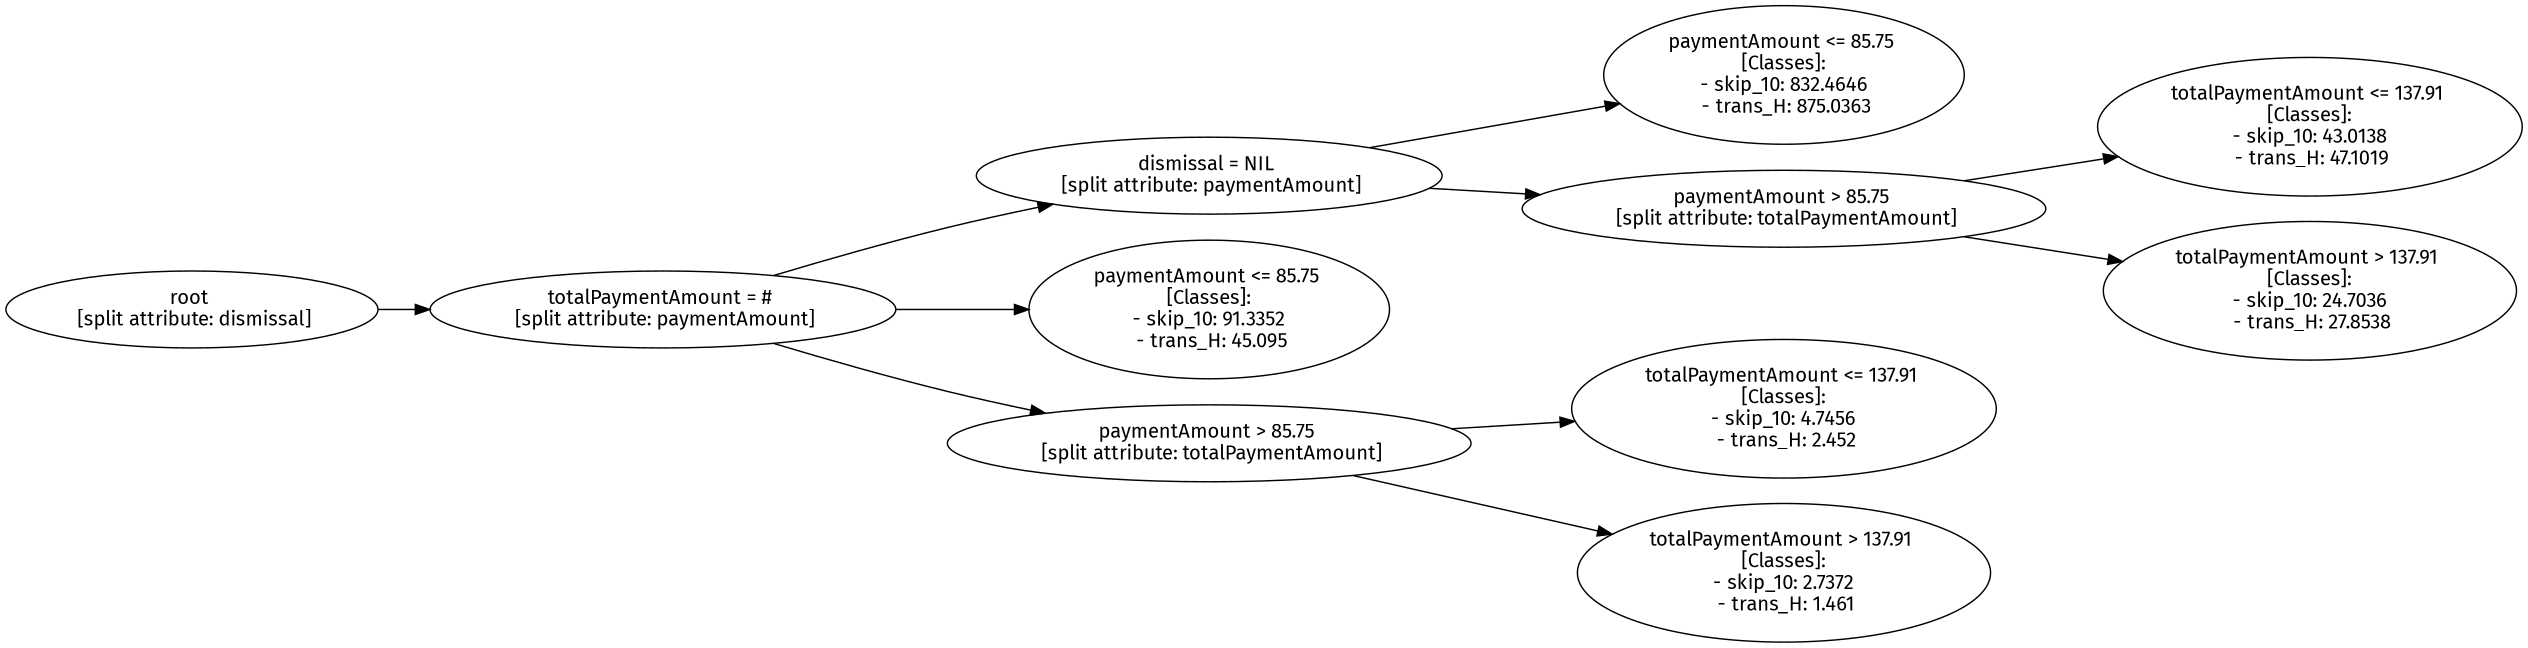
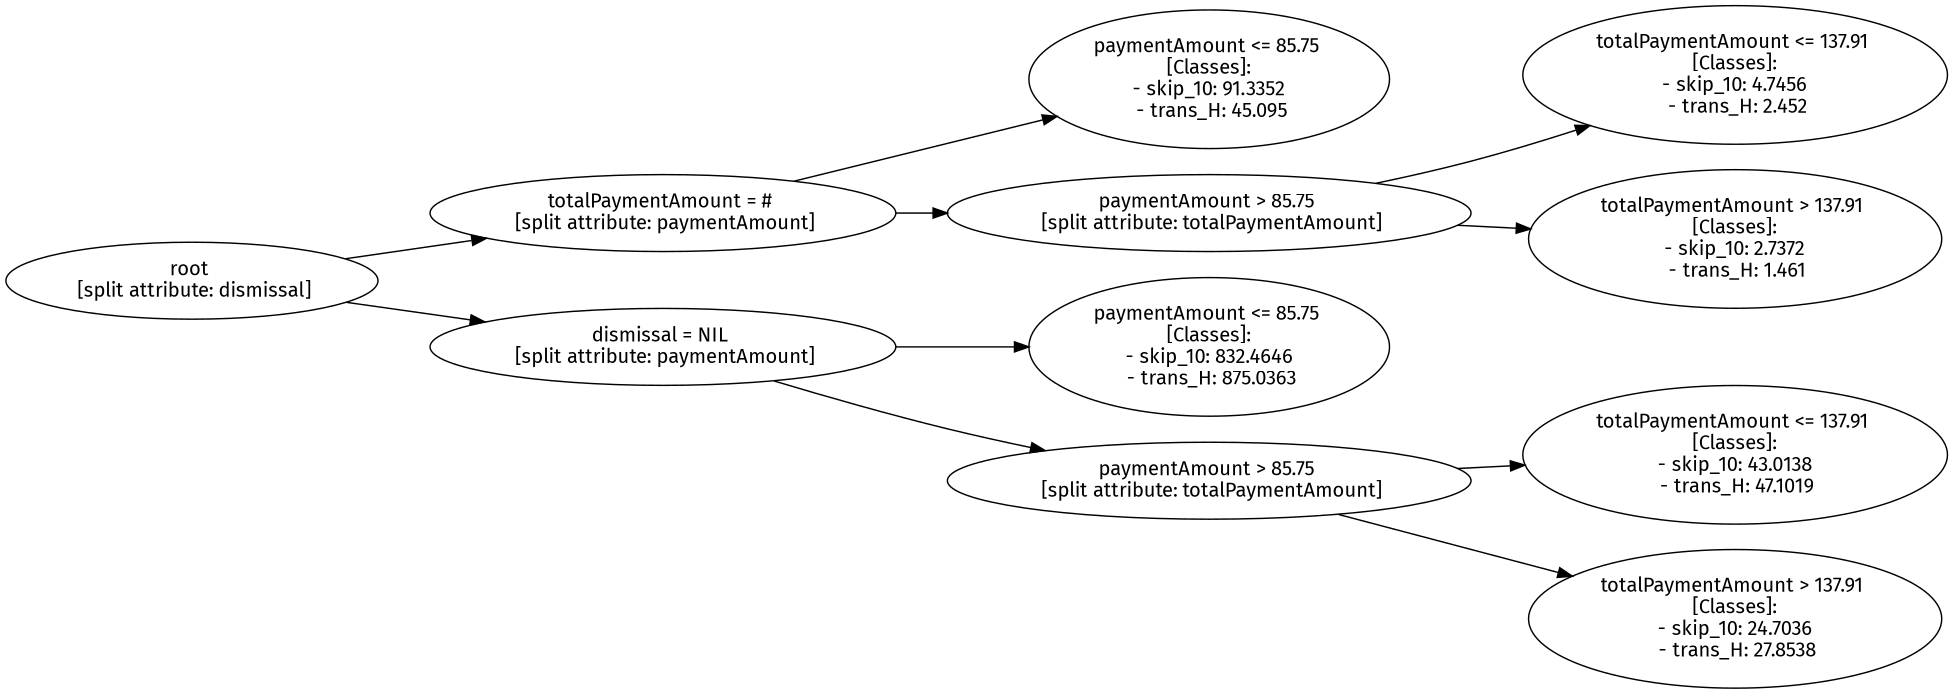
edge "totalPaymentAmount = # [split attribute: paymentAmount]" -> "dismissal = NIL [split attribute: paymentAmount]": now "root [split attribute: dismissal]" -> "dismissal = NIL [split attribute: paymentAmount]"
